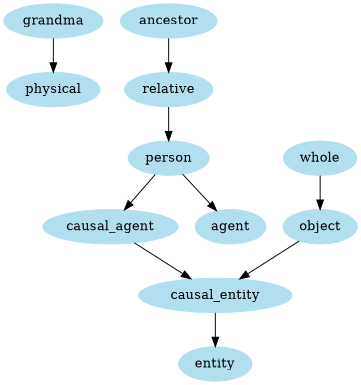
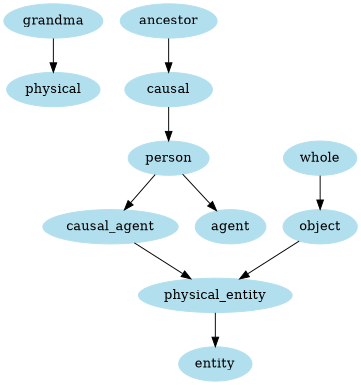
node "relative": label "relative" -> "causal"
node "causal_entity": label "causal_entity" -> "physical_entity"
